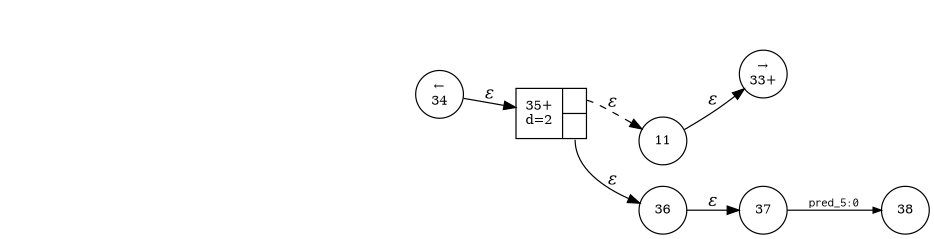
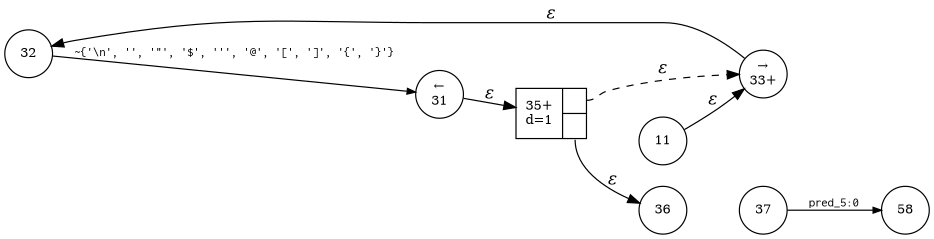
node "32": added
node "← 34": label "← 34" -> "← 31"
edge "35+" -> "11": now "35+" -> "→ 33+"
node "35+": text "d=2" -> "d=1"
edge "36" -> "37": removed, label "ε"
node "38": label "38" -> "58"
